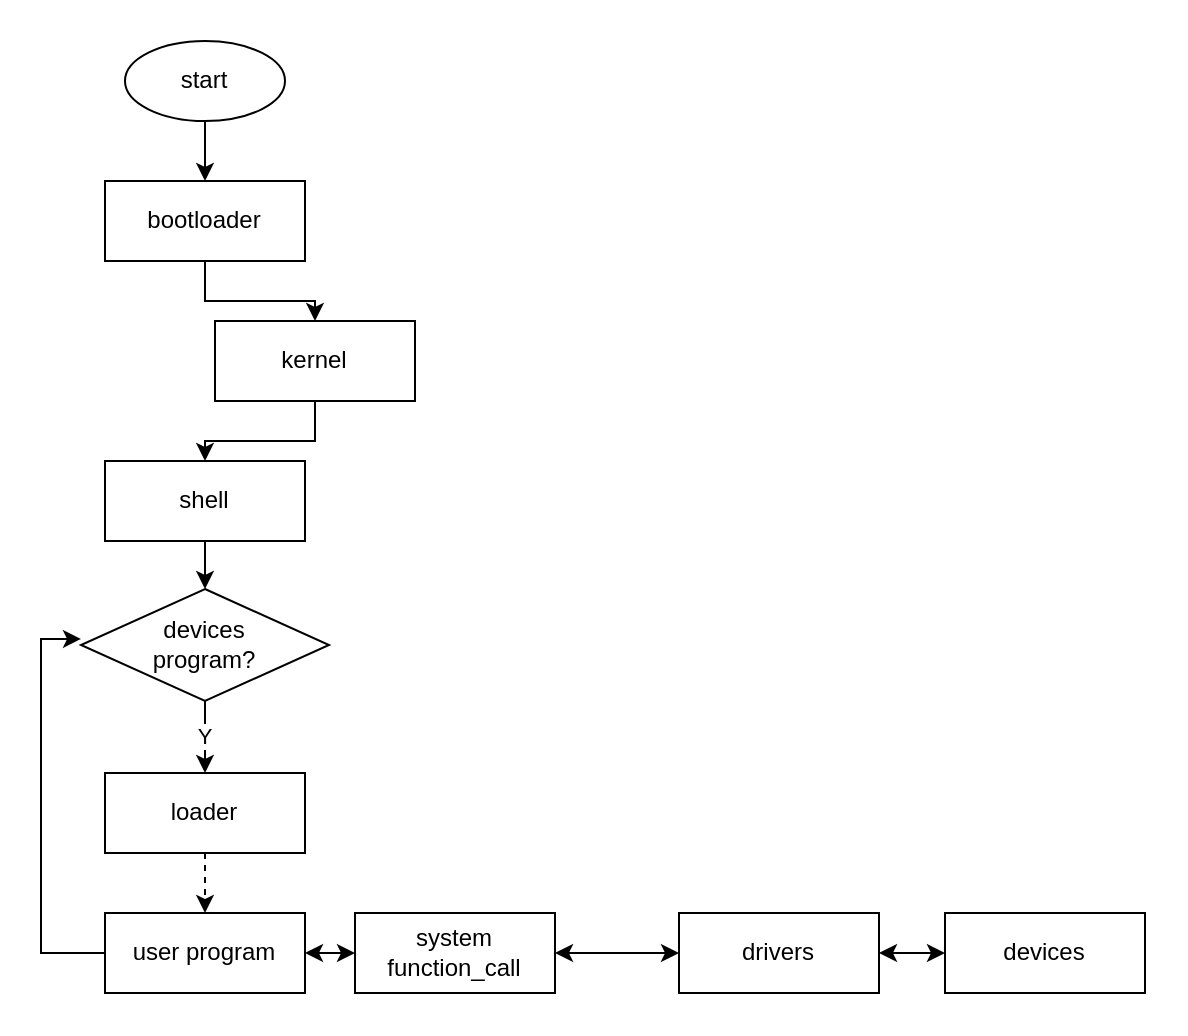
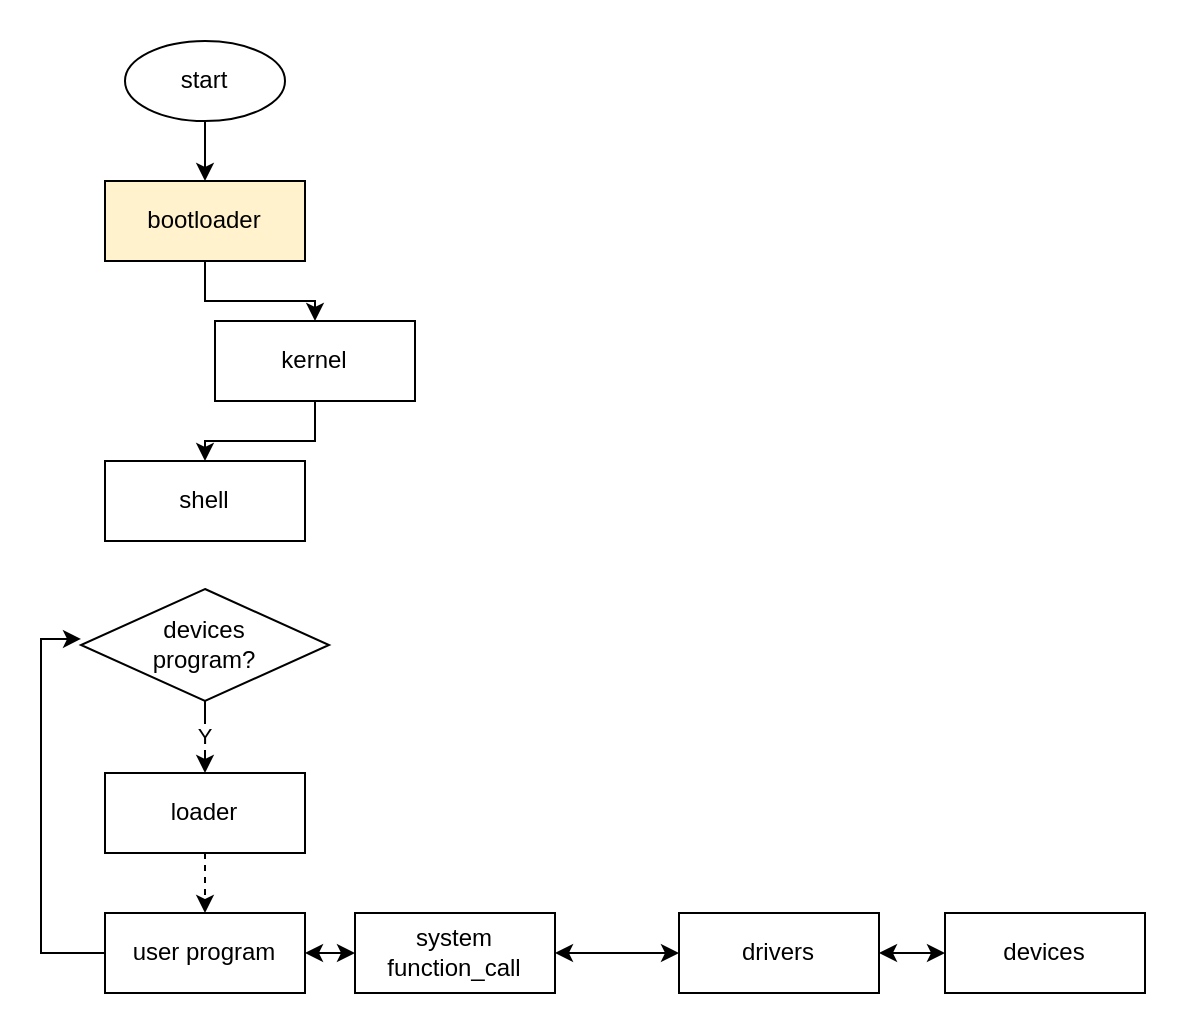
node "bootloader": fillcolor #ffffff -> #fff2cc
edge "shell" -> "devices program?": removed
